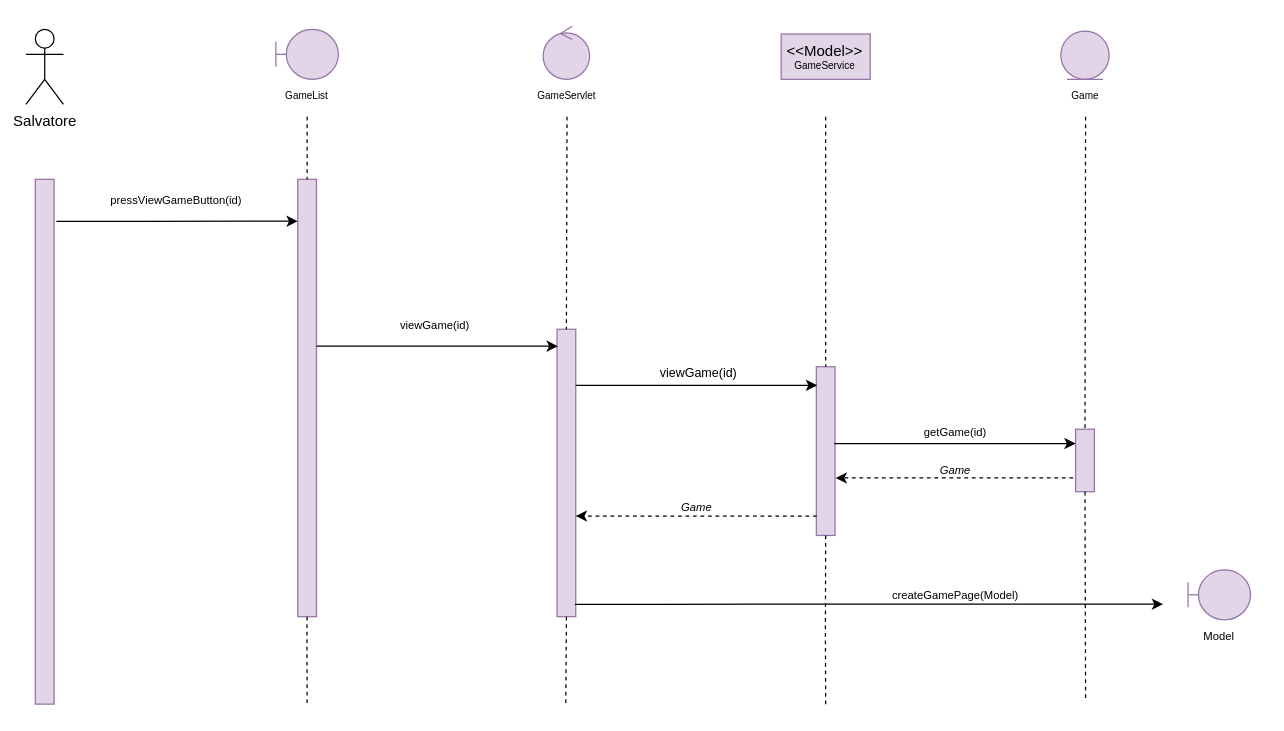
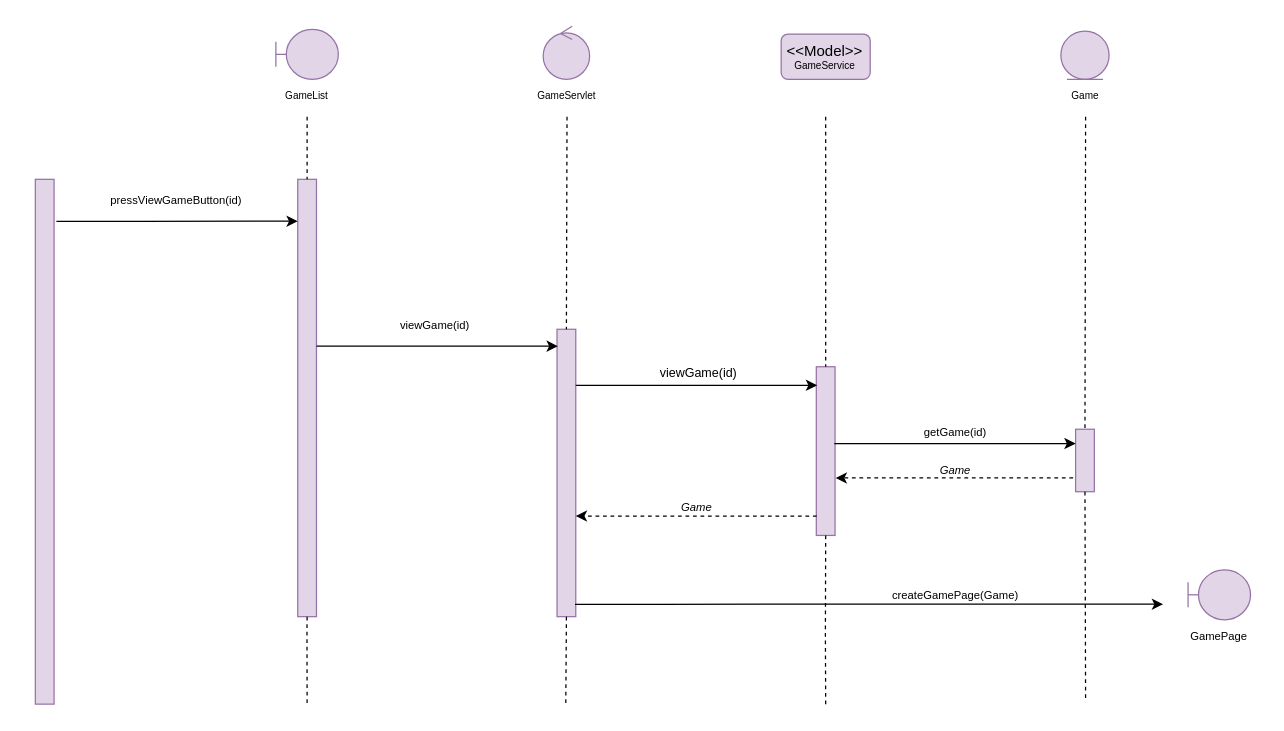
node "<<Model>> GameService": shape rectangle -> rounded rectangle
node "Salvatore": removed
node "createGamePage(Model)": label "createGamePage(Model)" -> "createGamePage(Game)"
node "Model": label "Model" -> "GamePage"
